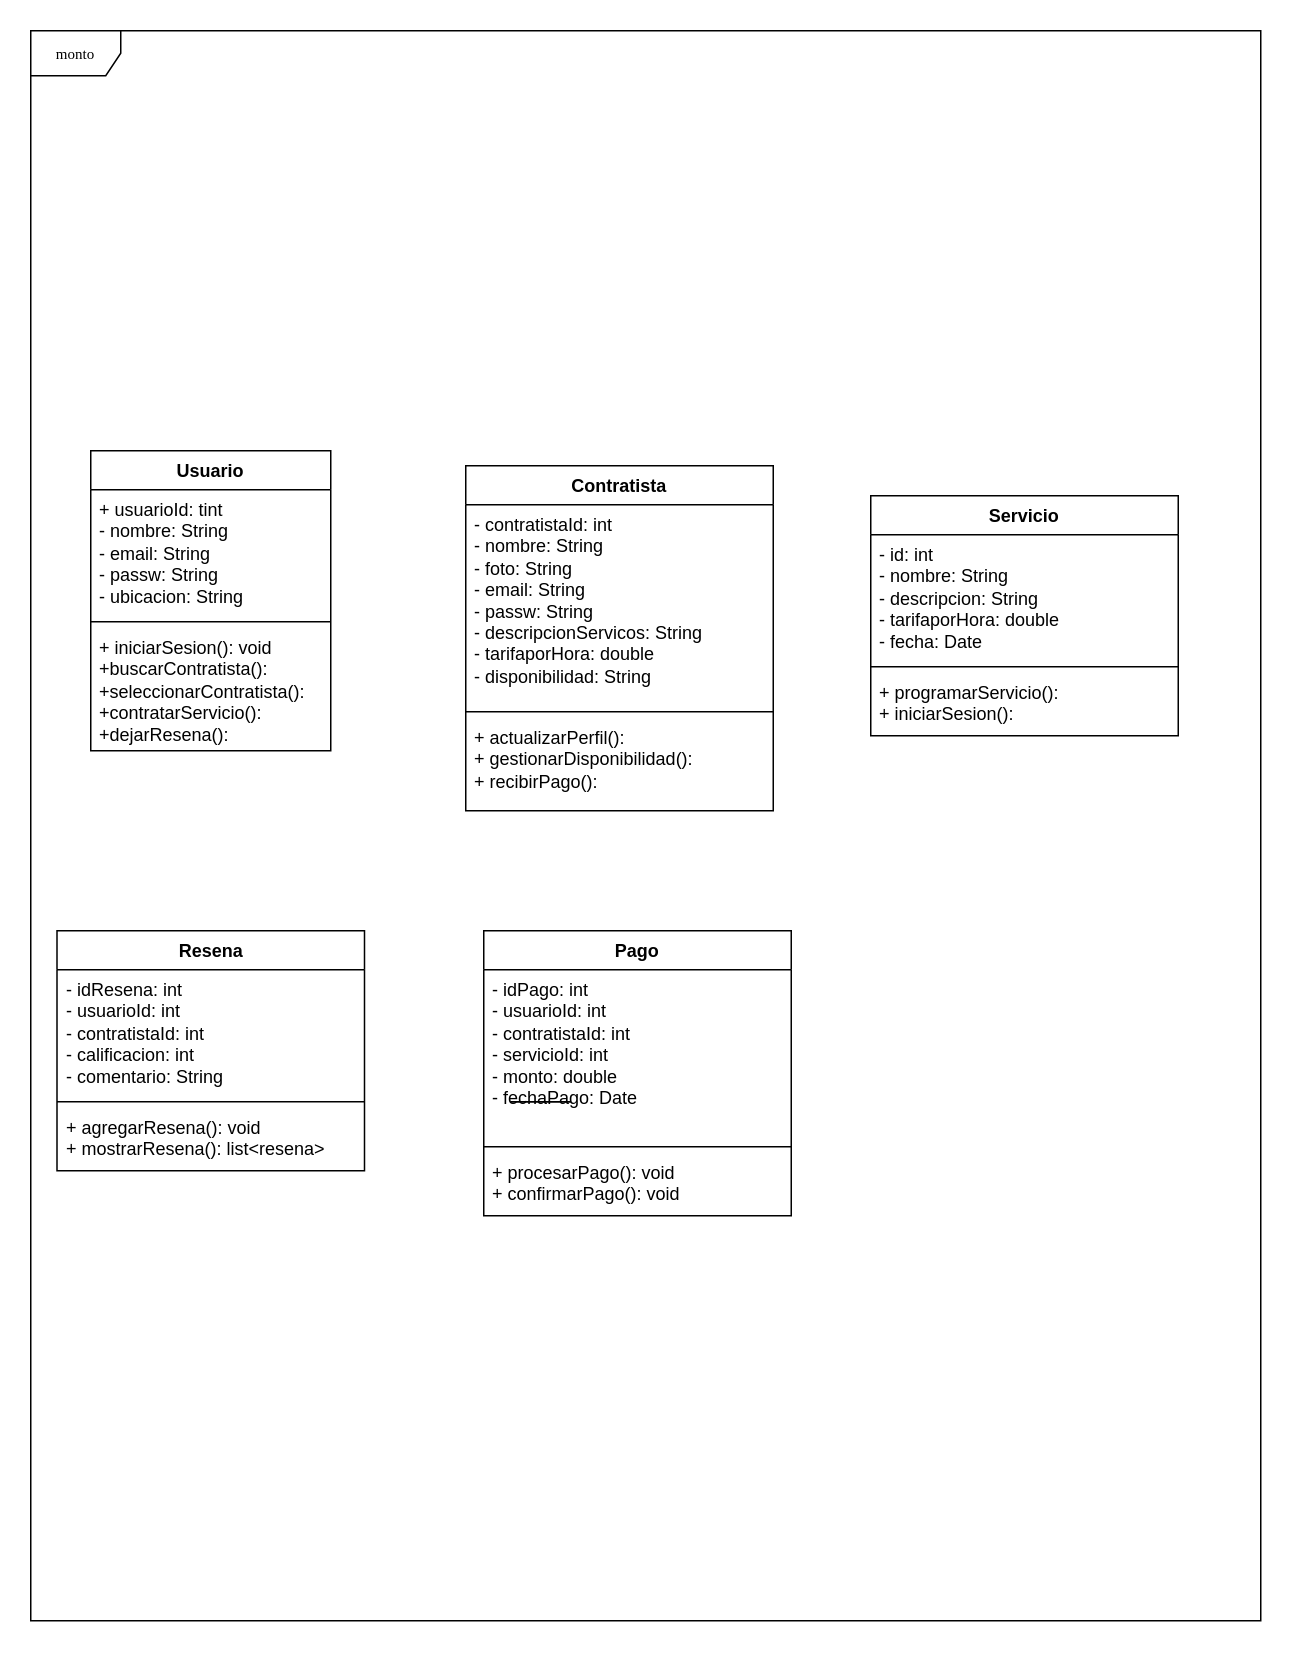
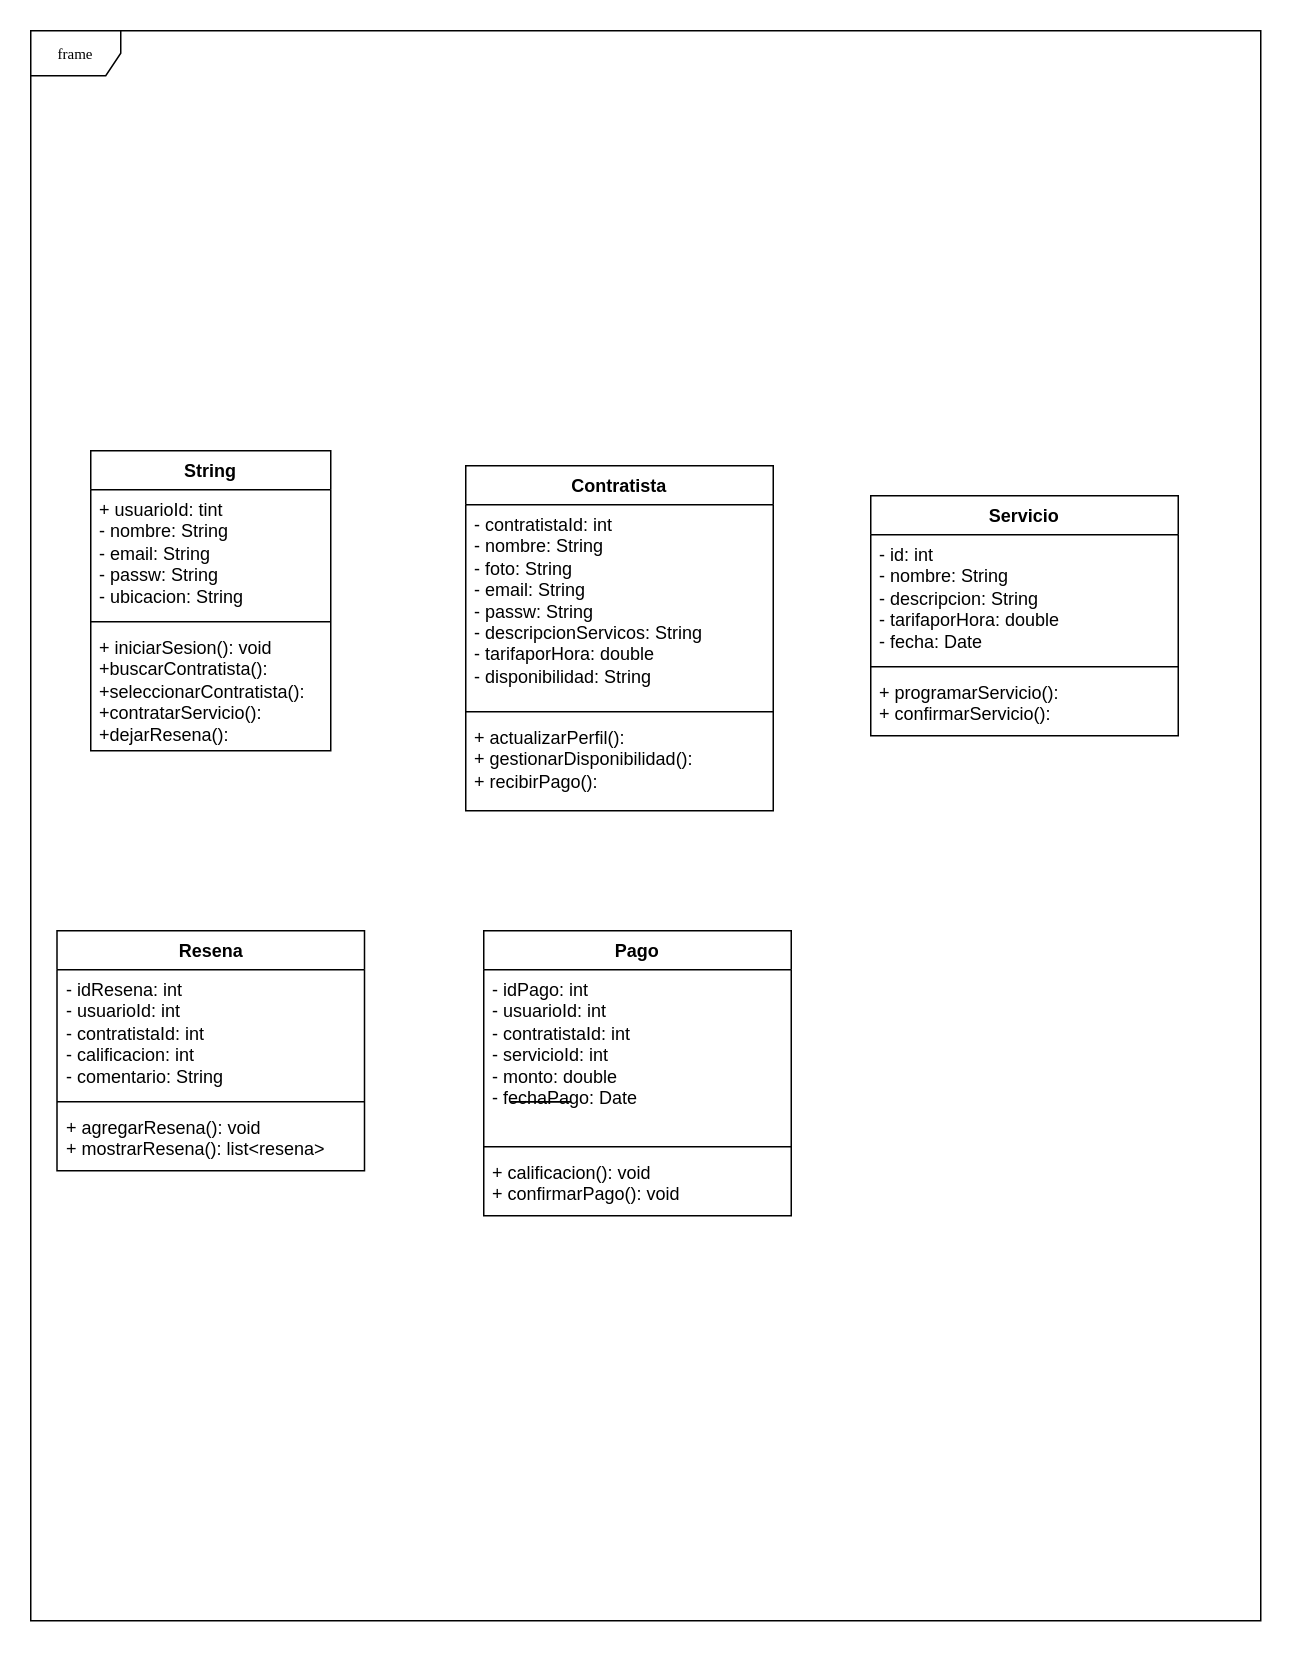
node "monto": label "monto" -> "frame"
node "Usuario": label "Usuario" -> "String"
node "+ programarServicio(): + iniciarSesion():": label "+ programarServicio(): + iniciarSesion():" -> "+ programarServicio(): + confirmarServicio():"
node "+ procesarPago(): void + confirmarPago(): void": label "+ procesarPago(): void + confirmarPago(): void" -> "+ calificacion(): void + confirmarPago(): void"
